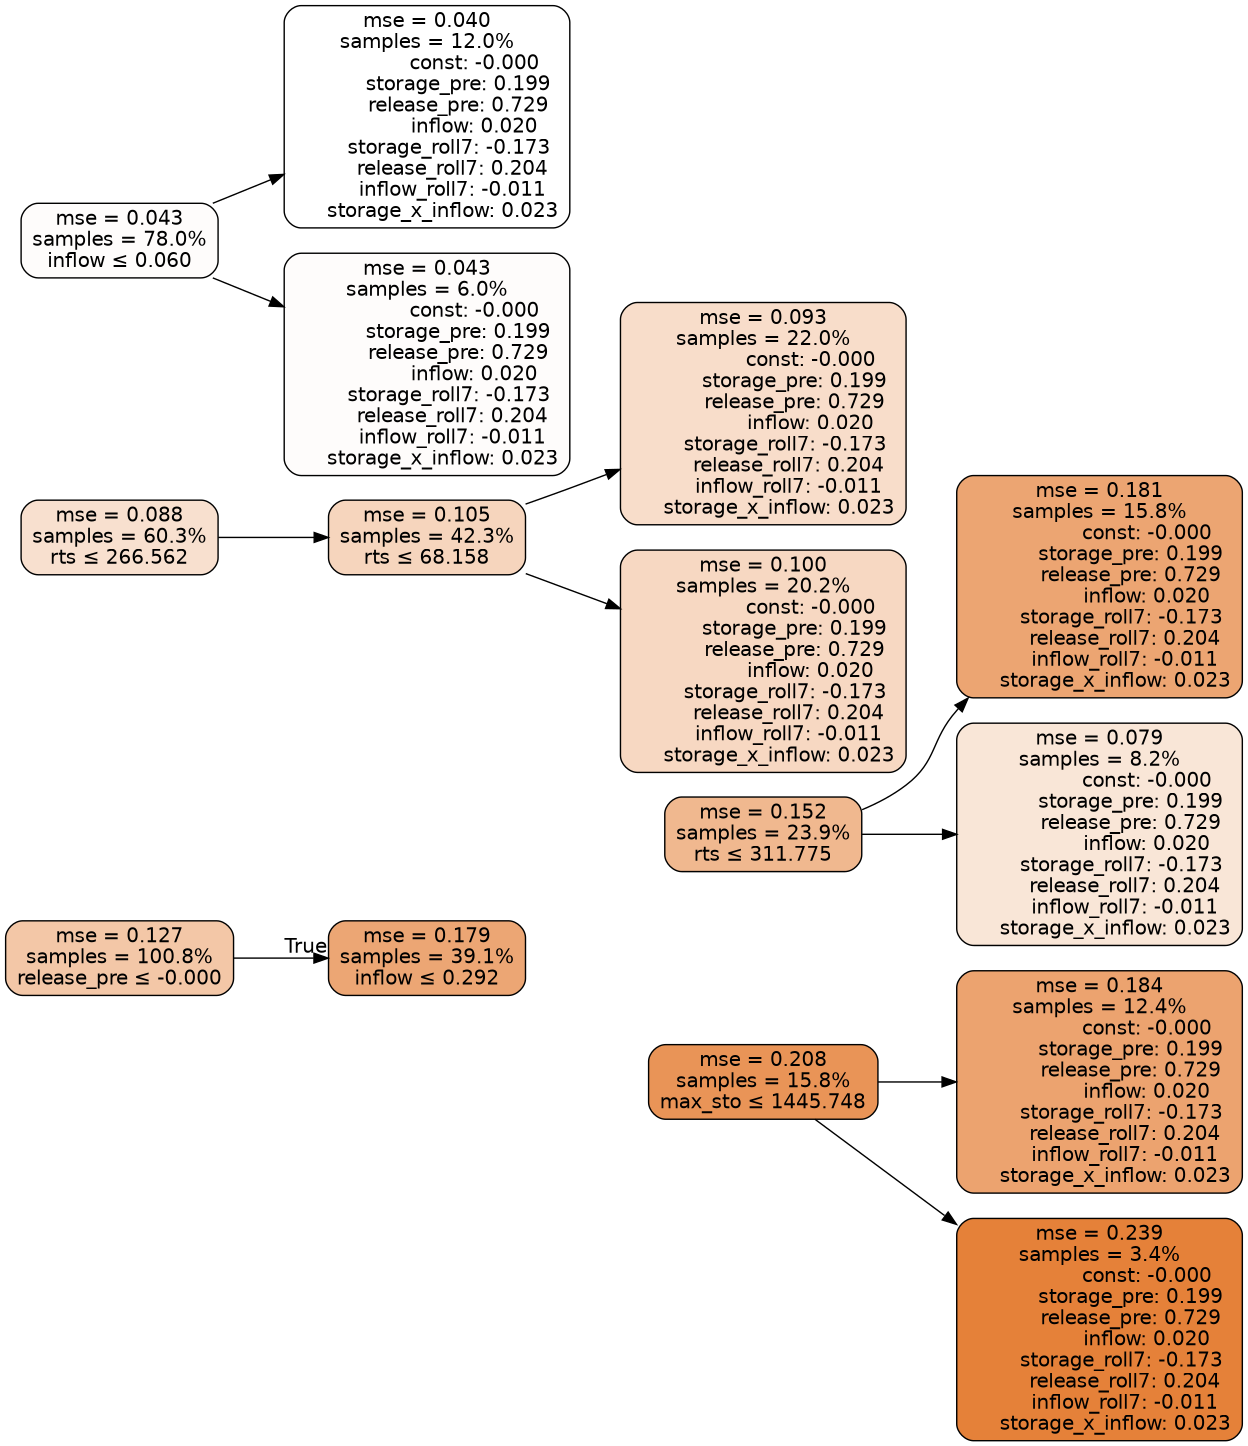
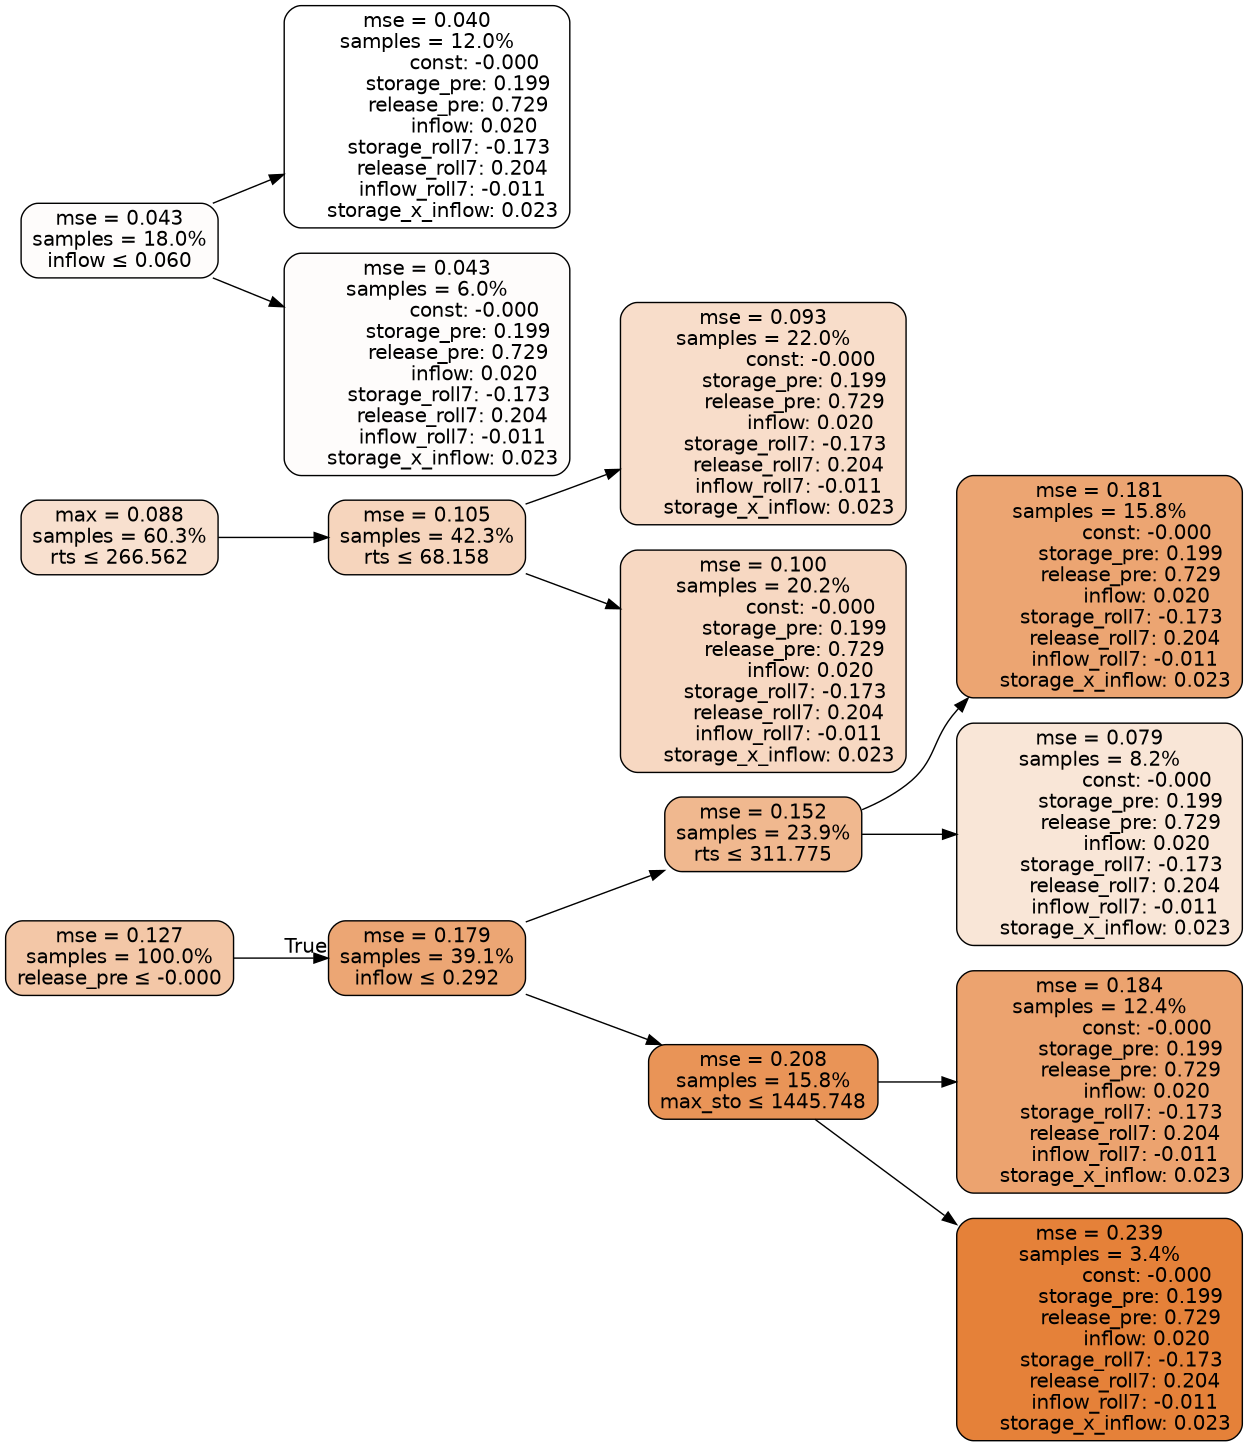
node "mse = 0.043 samples = 78.0% inflow ≤ 0.060": label "mse = 0.043 samples = 78.0% inflow ≤ 0.060" -> "mse = 0.043 samples = 18.0% inflow ≤ 0.060"
node "mse = 0.088 samples = 60.3% rts ≤ 266.562": label "mse = 0.088 samples = 60.3% rts ≤ 266.562" -> "max = 0.088 samples = 60.3% rts ≤ 266.562"
edge "mse = 0.179 samples = 39.1% inflow ≤ 0.292" -> "mse = 0.152 samples = 23.9% rts ≤ 311.775": added
node "mse = 0.127 samples = 100.8% release_pre ≤ -0.000": label "mse = 0.127 samples = 100.8% release_pre ≤ -0.000" -> "mse = 0.127 samples = 100.0% release_pre ≤ -0.000"
edge "mse = 0.179 samples = 39.1% inflow ≤ 0.292" -> "mse = 0.208 samples = 15.8% max_sto ≤ 1445.748": added
